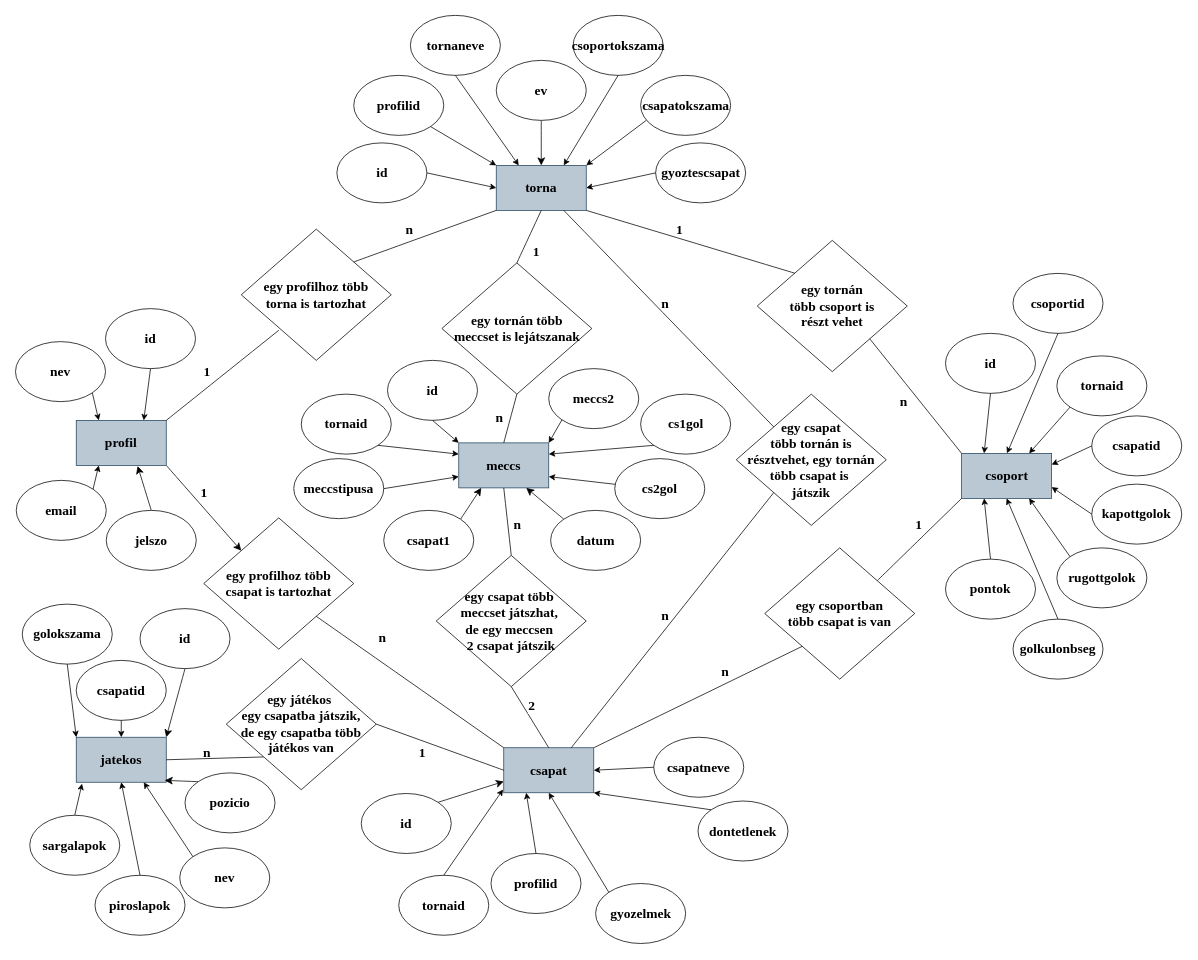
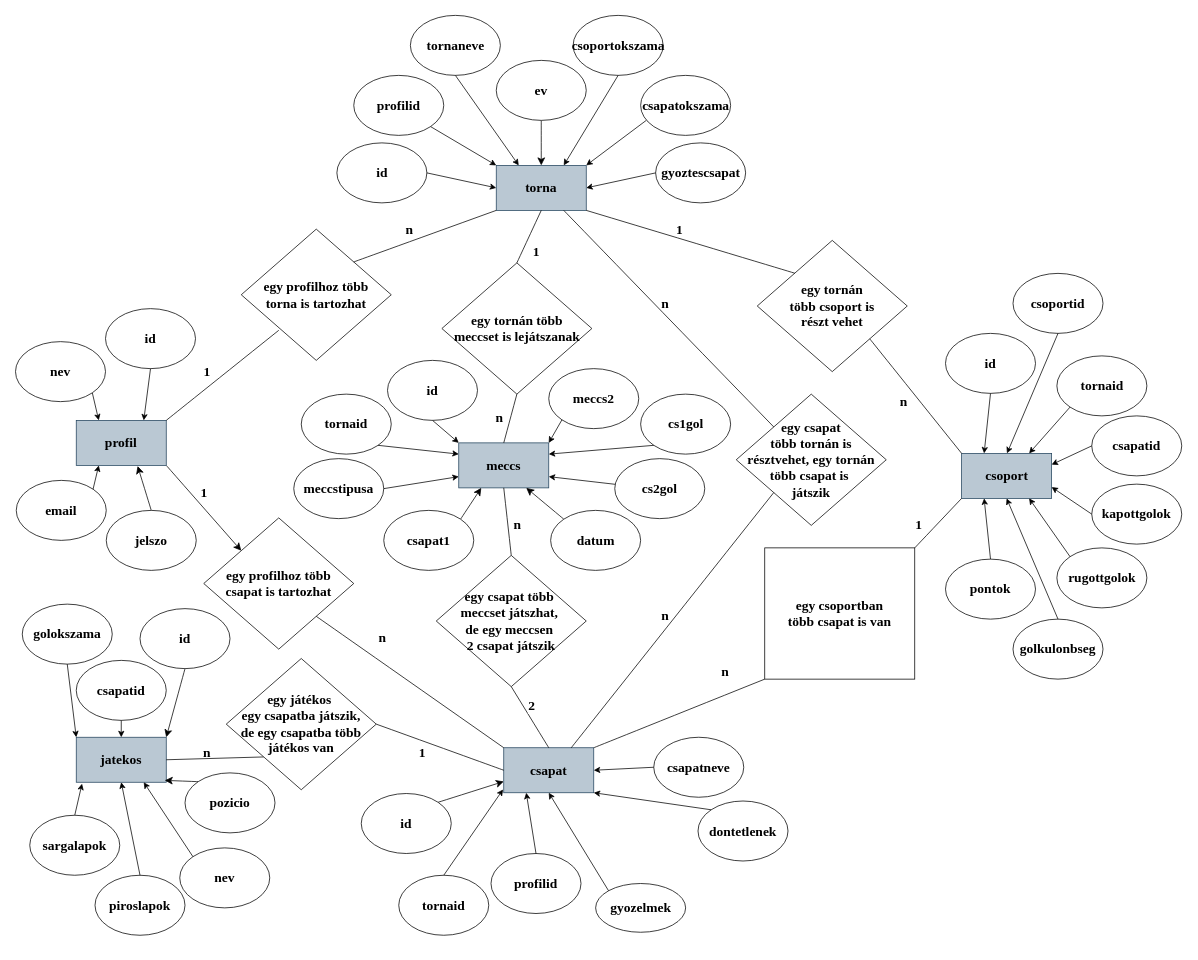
node "egy csoportban több csapat is van": shape diamond -> rectangle
node "gyozelmek": size 90x60 -> 90x49
